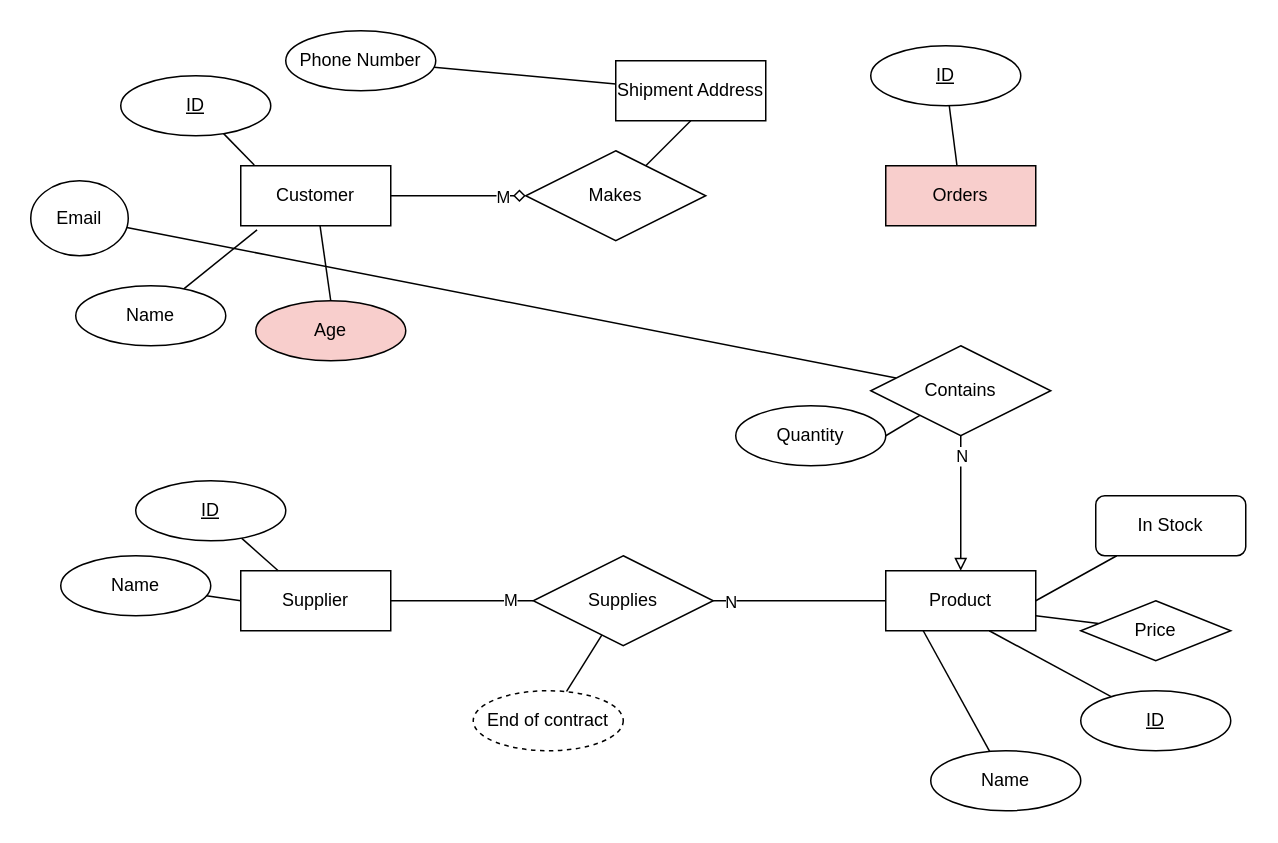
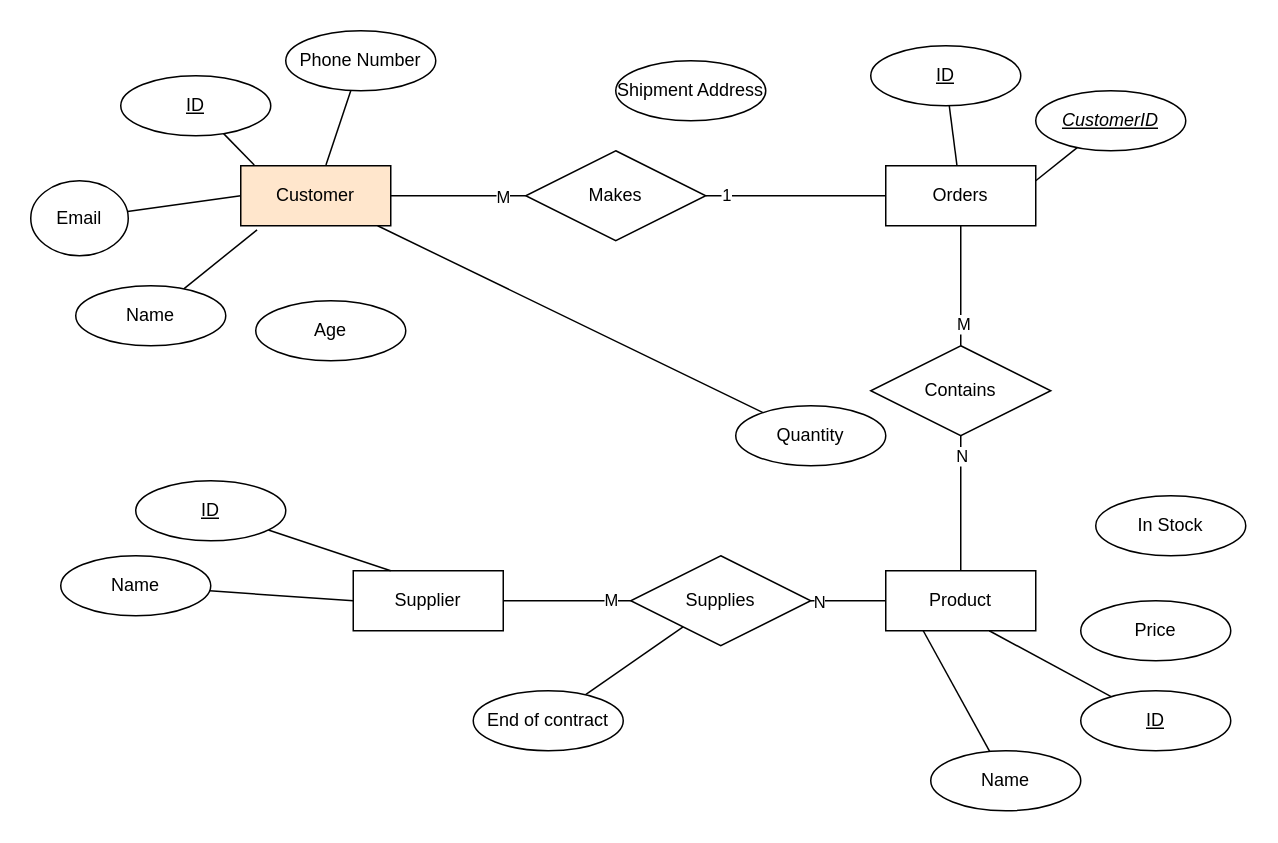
edge "Phone Number" -- "Shipment Address": now "Phone Number" -- "Customer"
node "Shipment Address": shape rectangle -> ellipse
node "CustomerID": added
edge "Shipment Address" -- "Makes": removed
edge "CustomerID" -- "Orders": added
node "Customer": fillcolor #ffffff -> #ffe6cc
edge "Customer" -> "Makes": arrowhead diamond -> none
edge "Makes" -- "Orders": added, label "1"
node "Orders": fillcolor #f8cecc -> #ffffff
edge "Customer" -- "Age": now "Customer" -- "Quantity"
edge "Email" -- "Contains": now "Email" -- "Customer"
edge "Orders" -- "Contains": added, label "M"
node "Age": fillcolor #f8cecc -> #ffffff
edge "Contains" -- "Quantity": removed
node "In Stock": shape rounded rectangle -> ellipse
edge "Contains" -> "Product": arrowhead block -> none
edge "In Stock" -- "Product": removed
node "Supplier": moved (316, 601) -> (428, 601)
node "Supplies": moved (623, 601) -> (721, 601)
edge "Product" -- "Price": removed
node "Price": shape diamond -> ellipse
node "End of contract": style dashed -> solid
